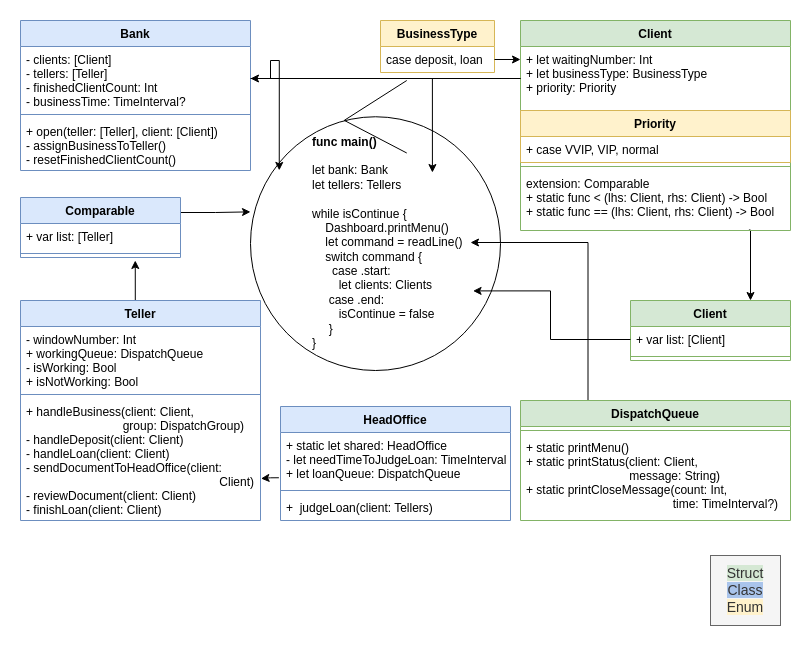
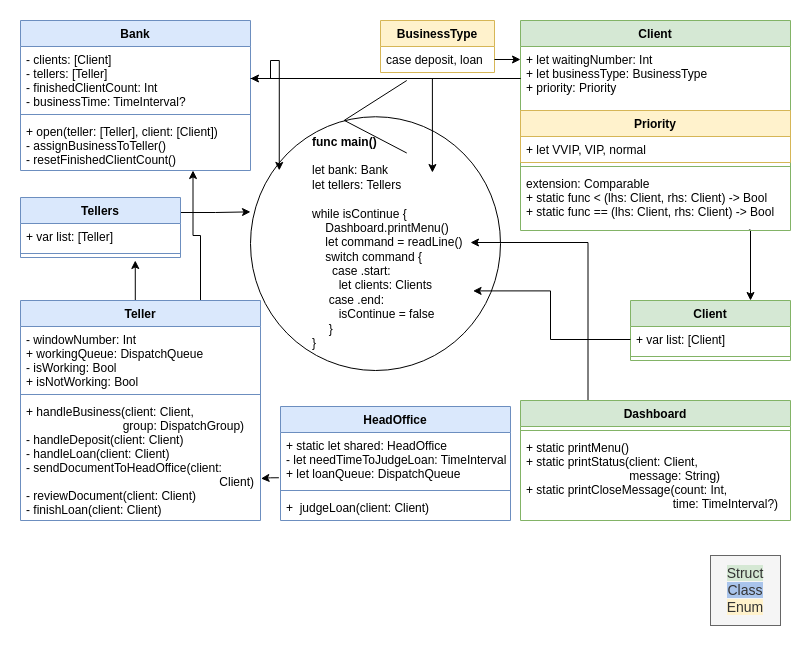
node "+ case VVIP, VIP, normal": label "+ case VVIP, VIP, normal" -> "+ let VVIP, VIP, normal"
node "Comparable": label "Comparable" -> "Tellers"
edge "Teller" -> "Bank": added
node "DispatchQueue": label "DispatchQueue" -> "Dashboard"
node "+ judgeLoan(client: Tellers)": label "+ judgeLoan(client: Tellers)" -> "+ judgeLoan(client: Client)"
